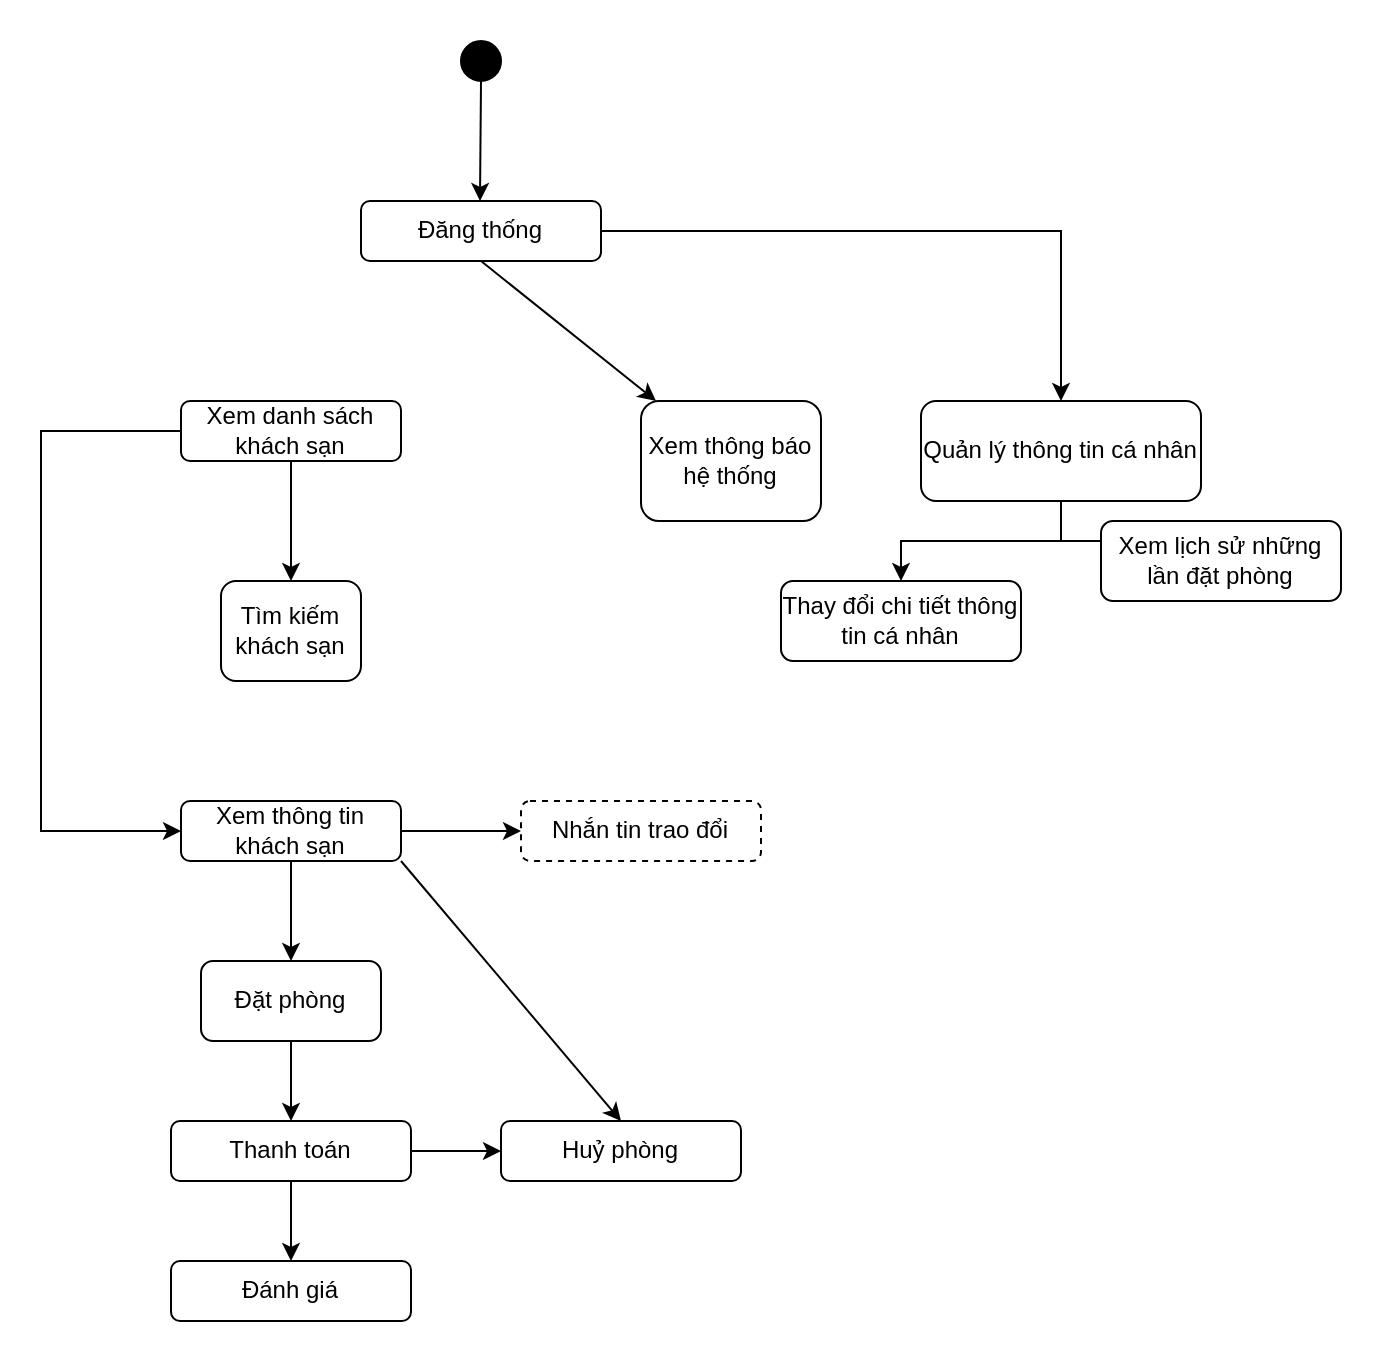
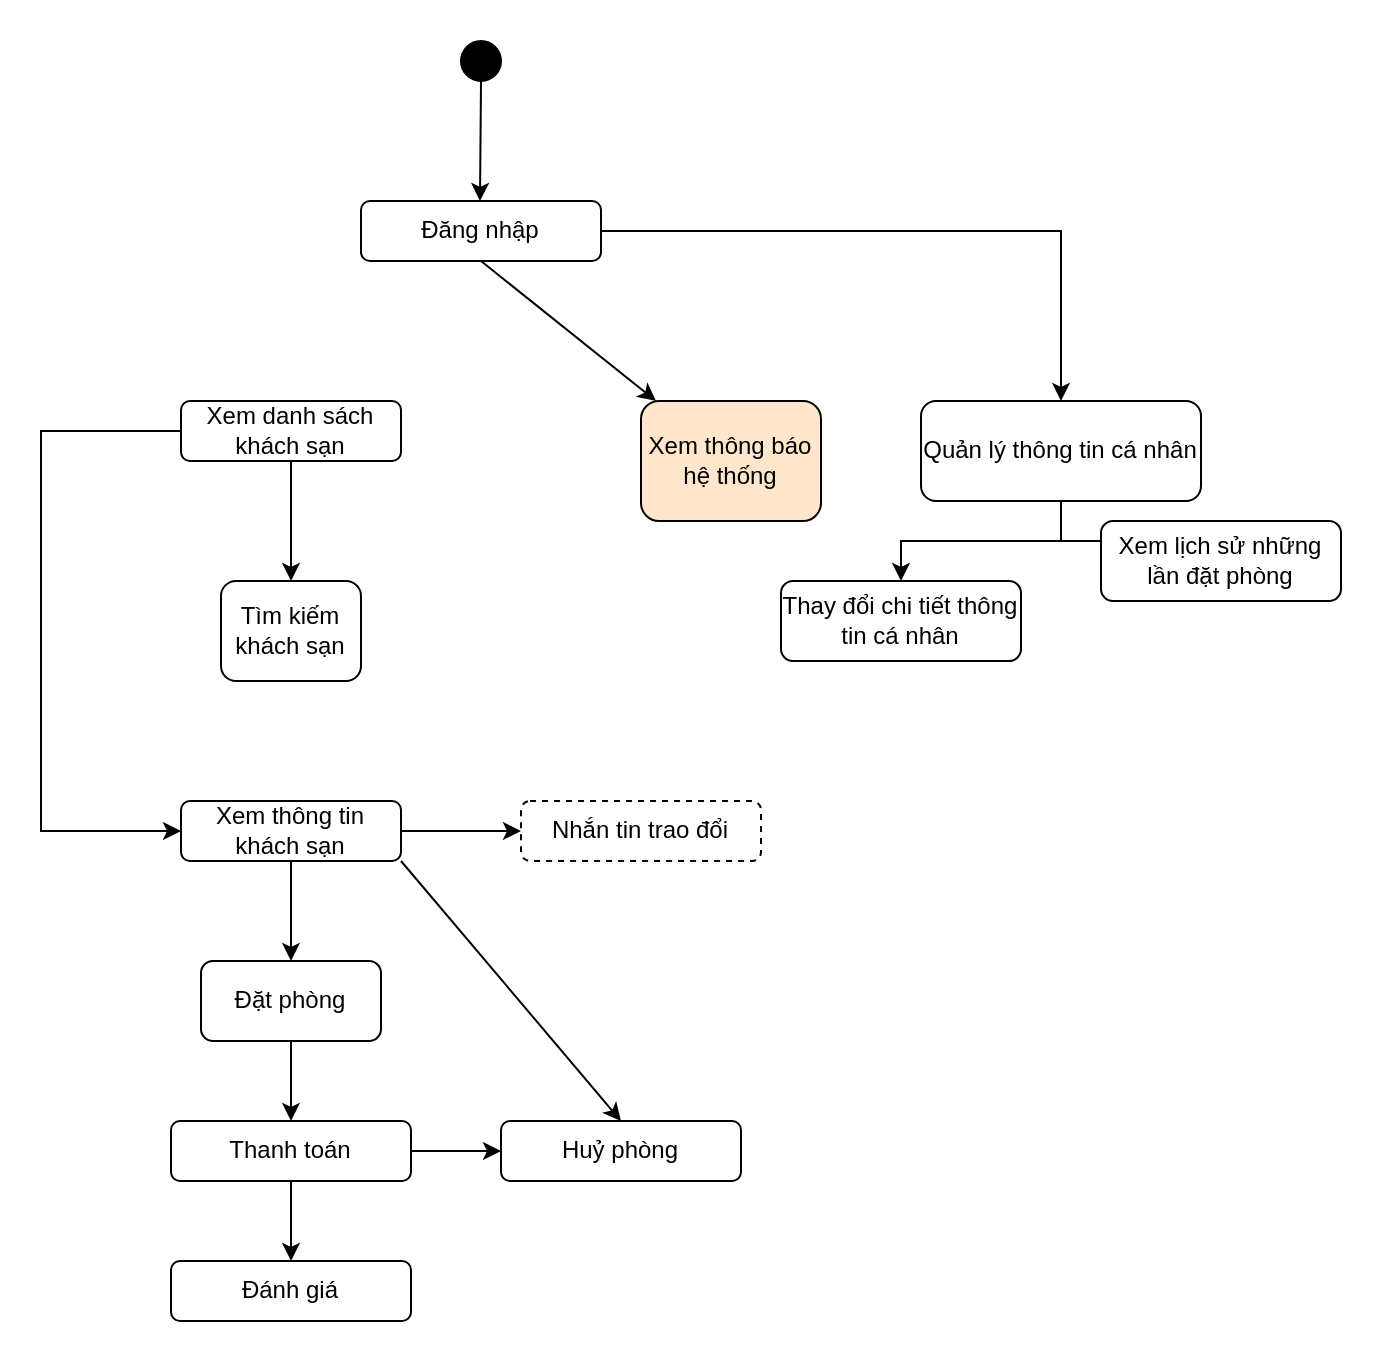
node "Đăng thống": label "Đăng thống" -> "Đăng nhập"
node "Xem thông báo hệ thống": fillcolor #ffffff -> #ffe6cc
